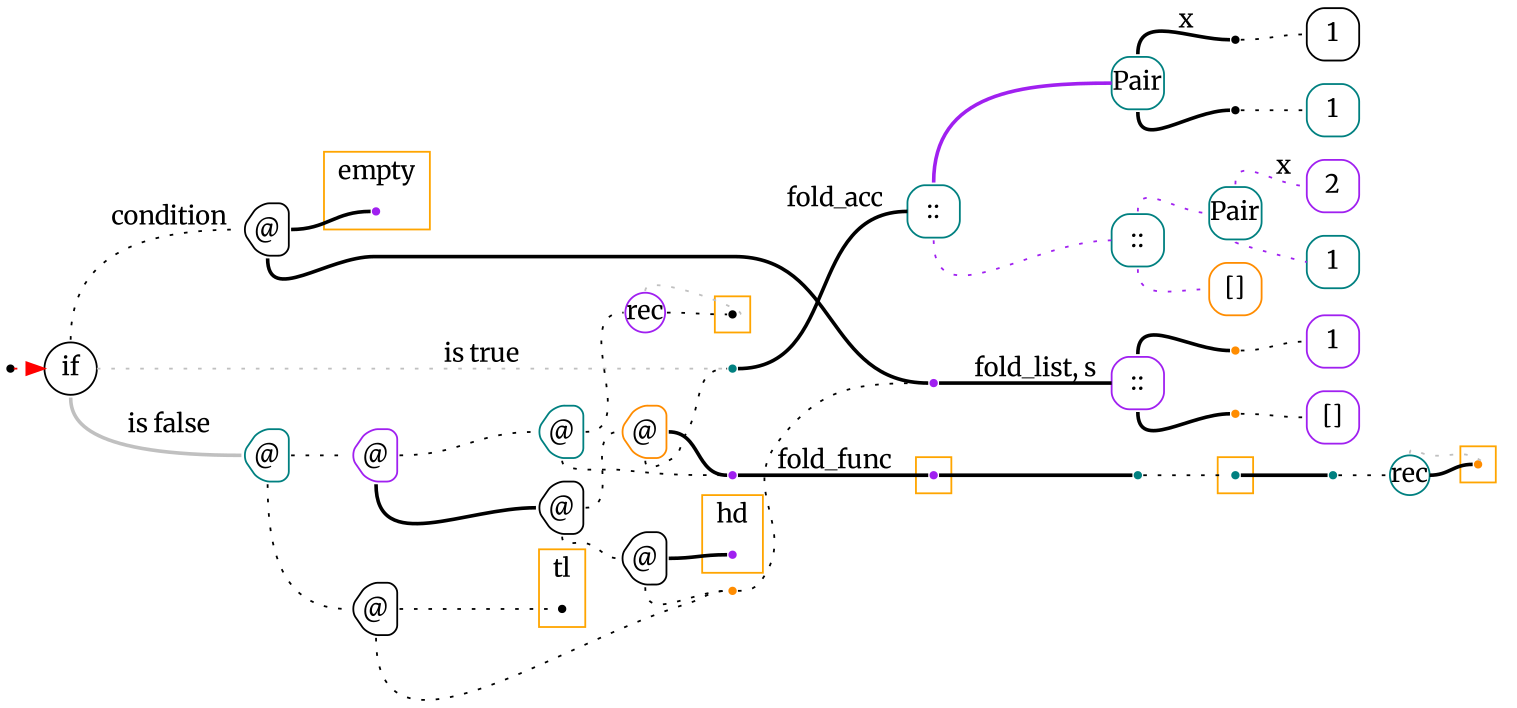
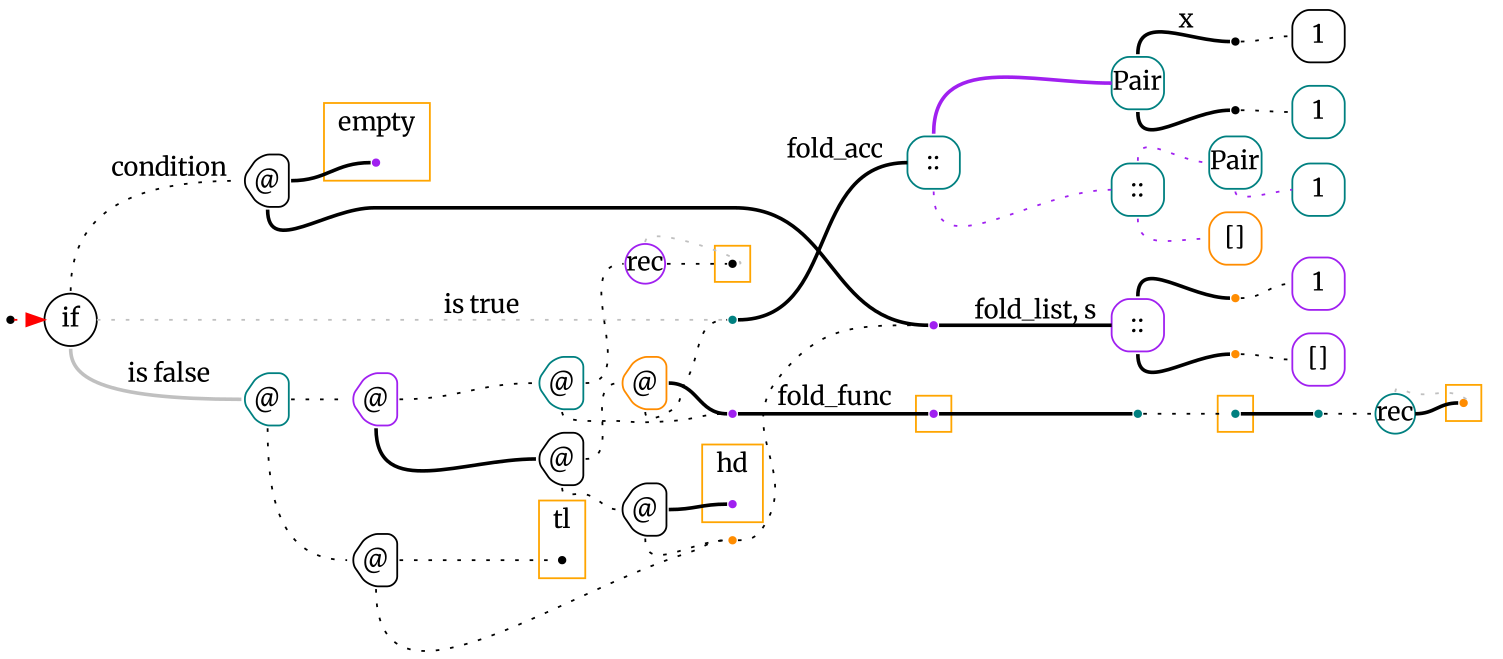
node "2": removed
